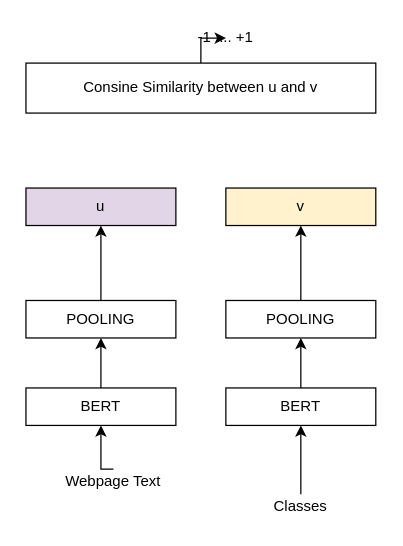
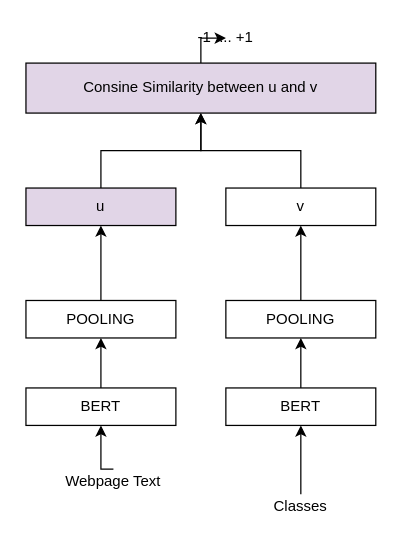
node "Consine Similarity between u and v": fillcolor #ffffff -> #e1d5e7
edge "u" -> "Consine Similarity between u and v": added
edge "v" -> "Consine Similarity between u and v": added
node "v": fillcolor #fff2cc -> #ffffff
